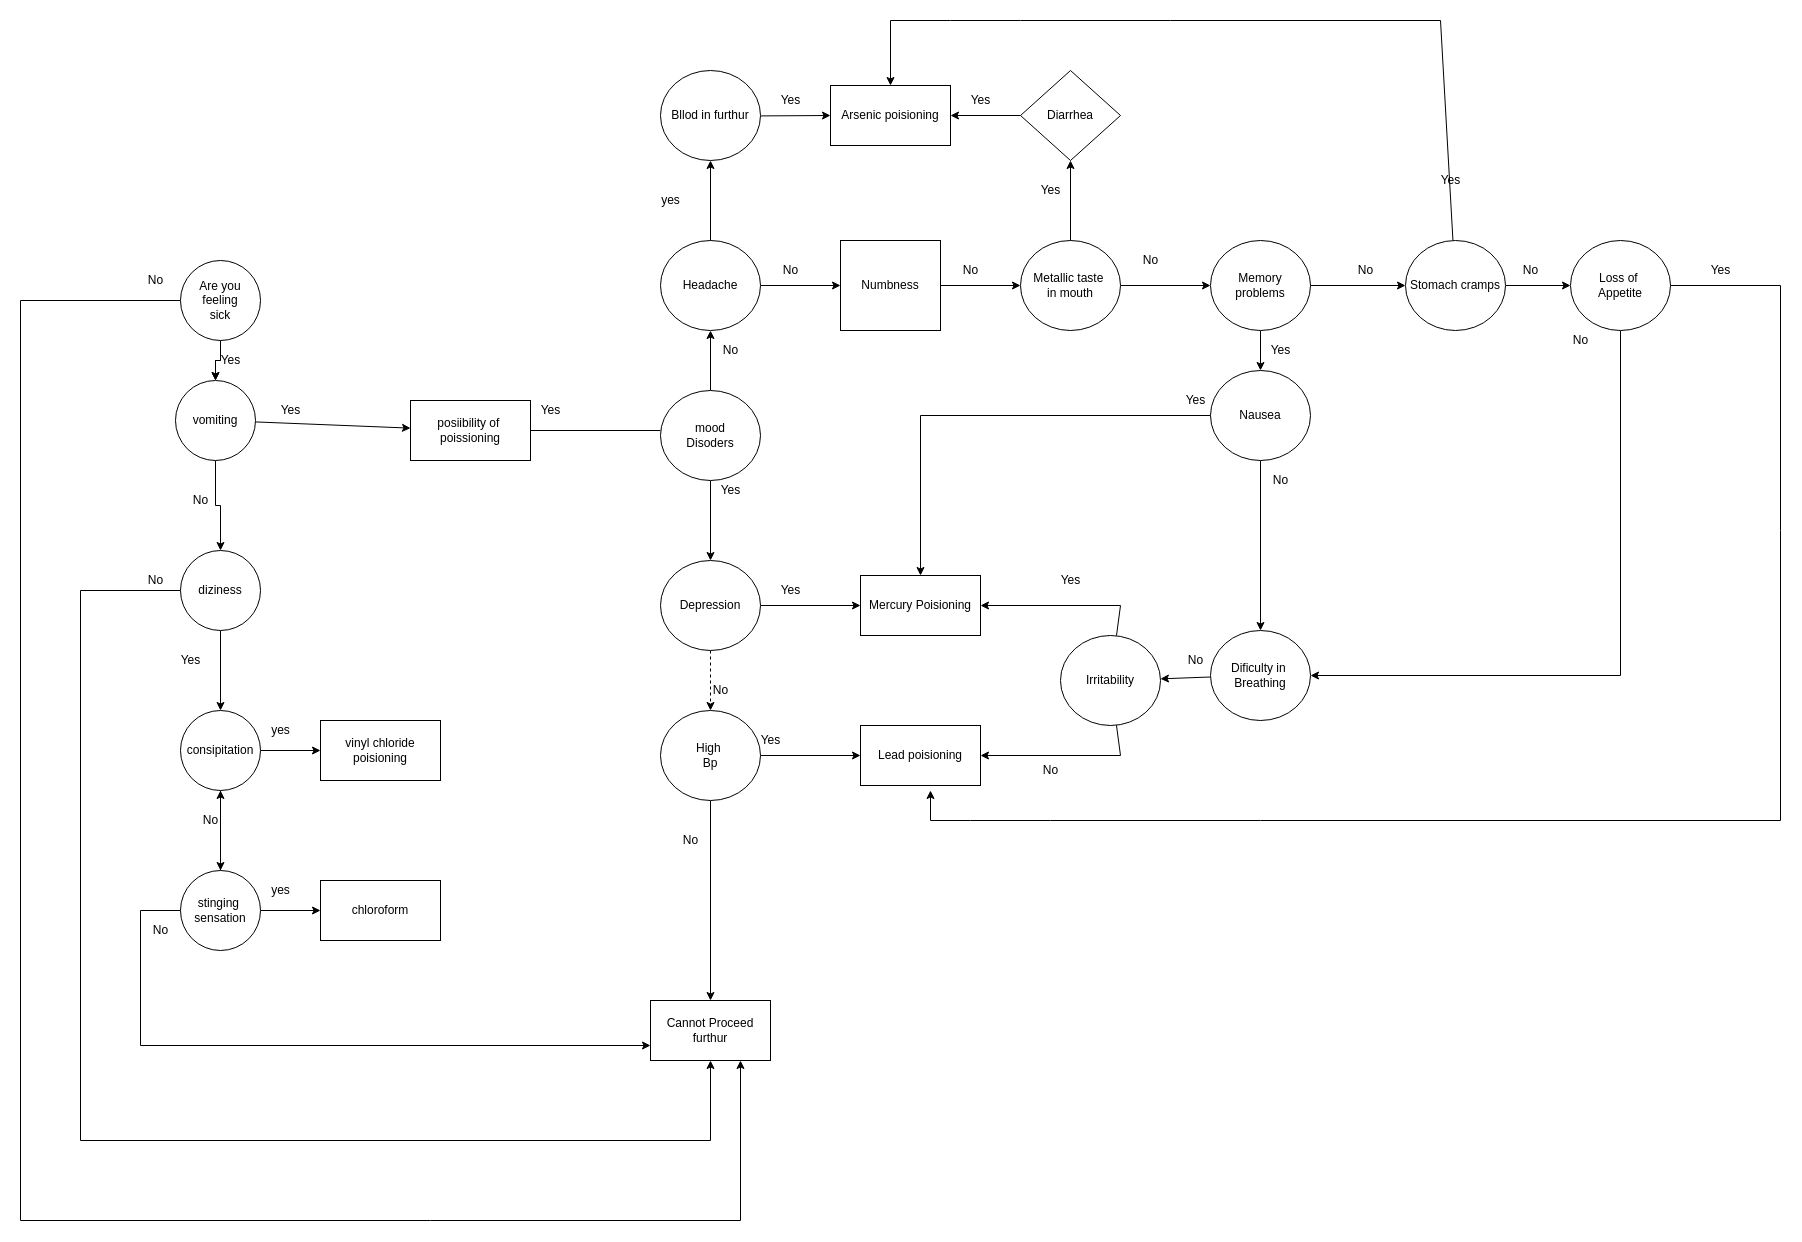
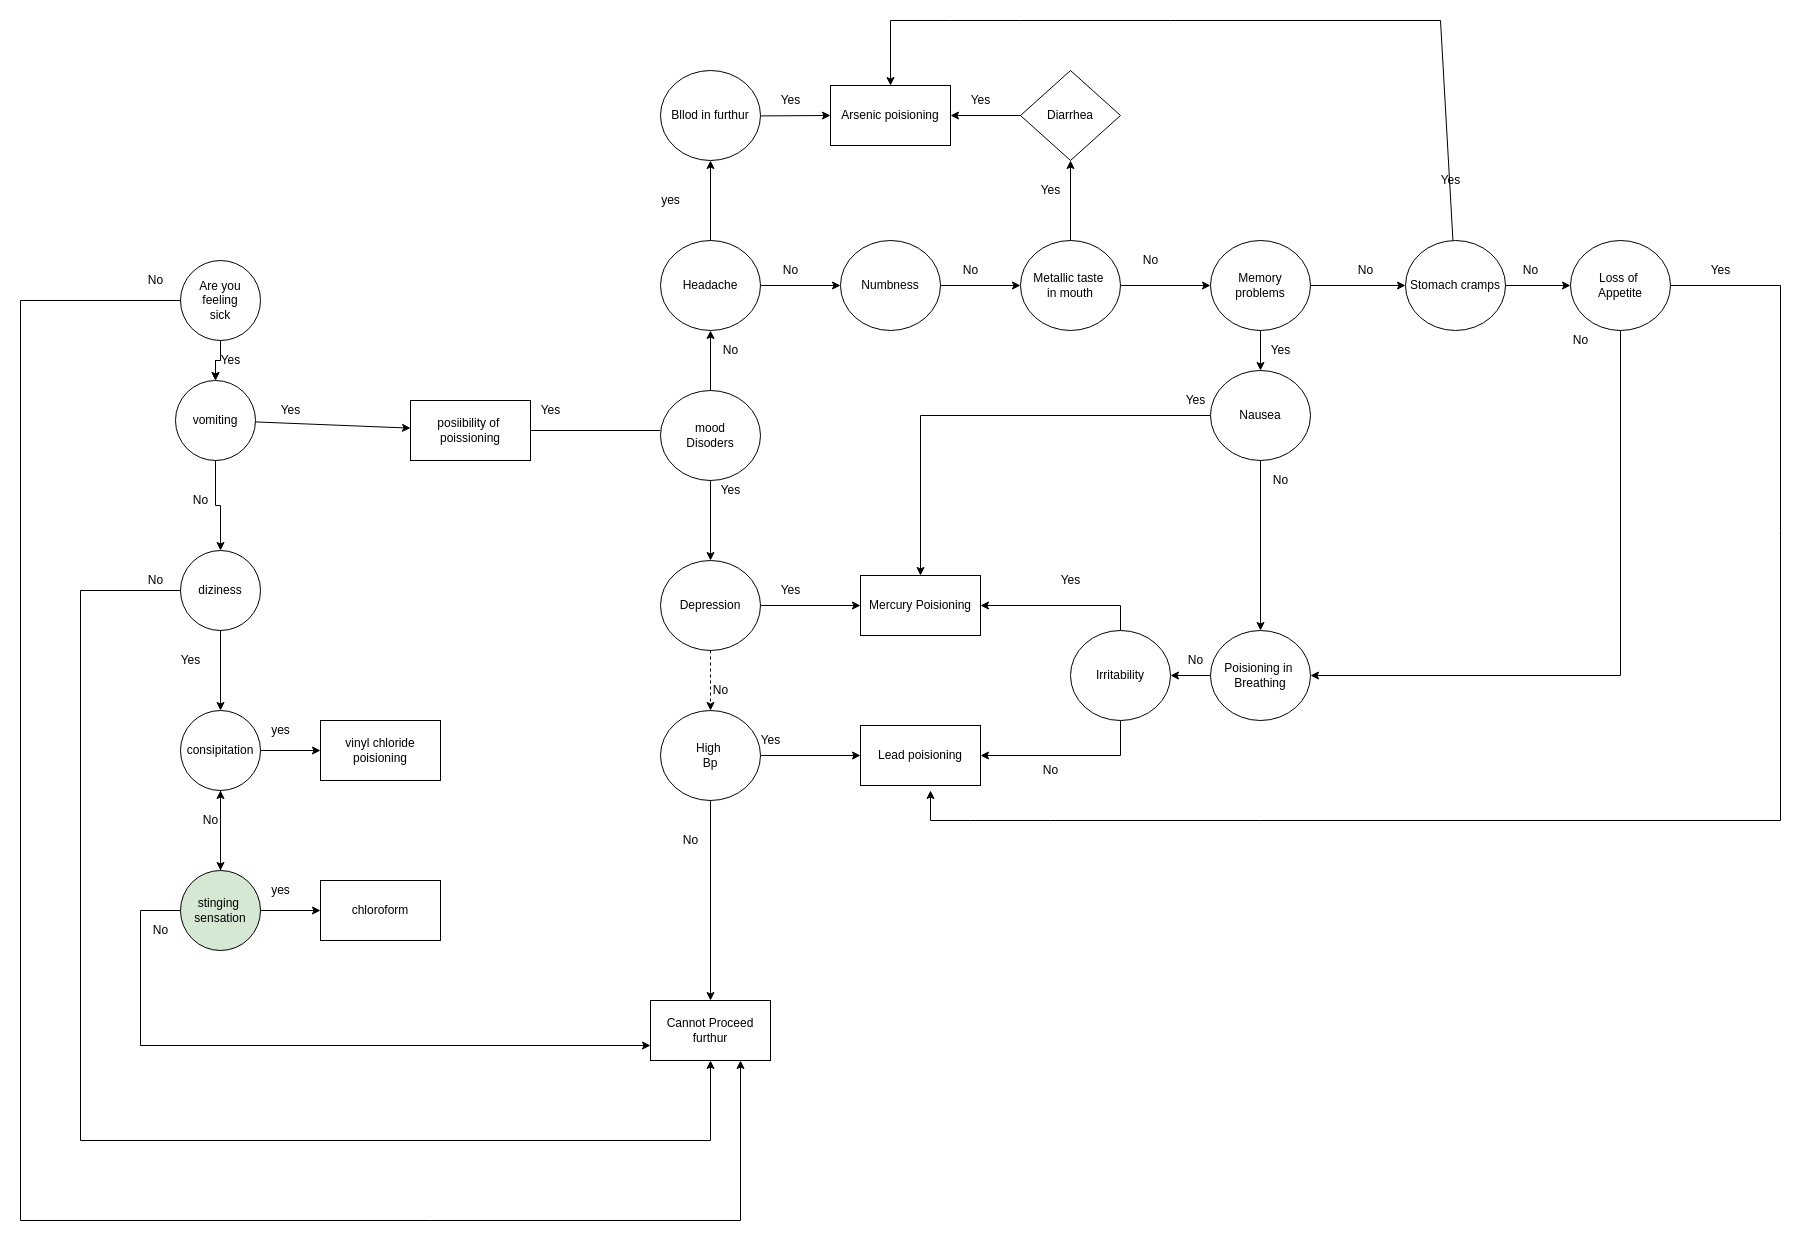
node "Numbness": shape rectangle -> ellipse
node "Dificulty in Breathing": label "Dificulty in Breathing" -> "Poisioning in Breathing"
node "Irritability": moved (1111, 681) -> (1121, 676)
node "stinging sensation": fillcolor #ffffff -> #d5e8d4
